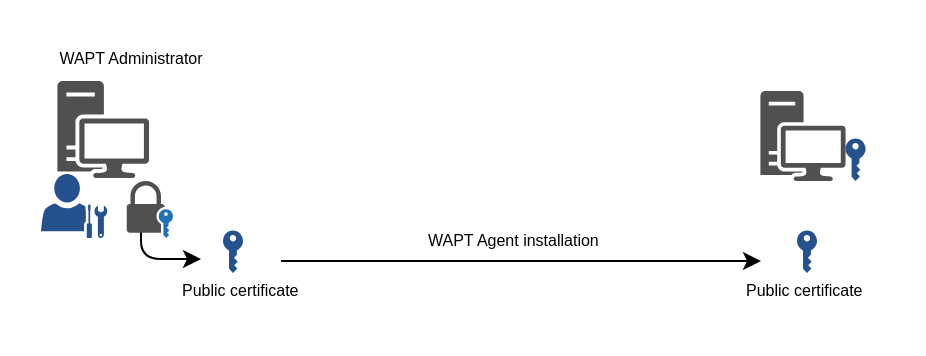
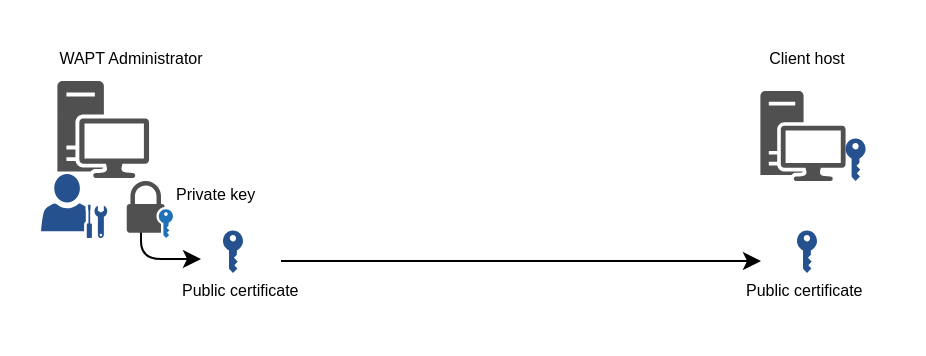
node "Client host": added
node "Private key": added
node "WAPT Agent installation": removed
